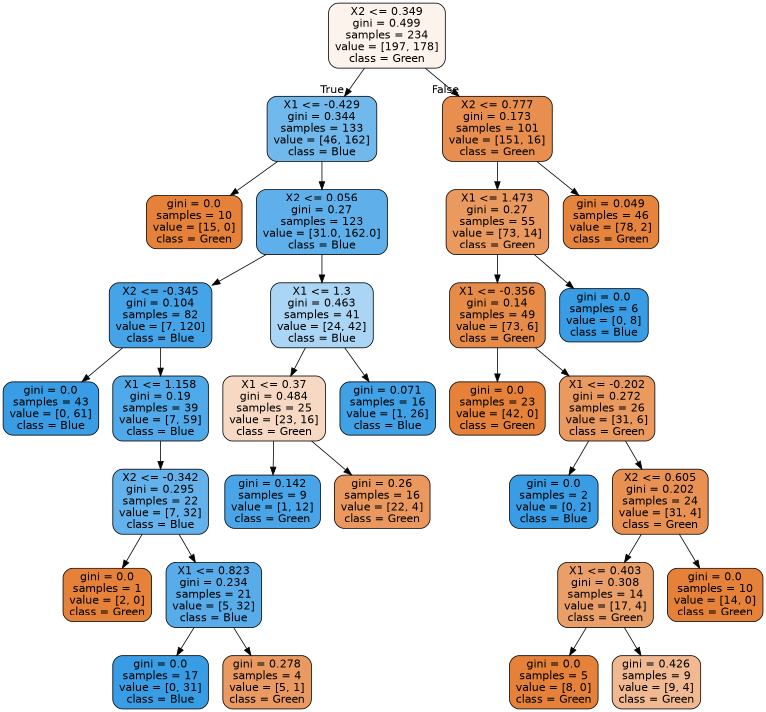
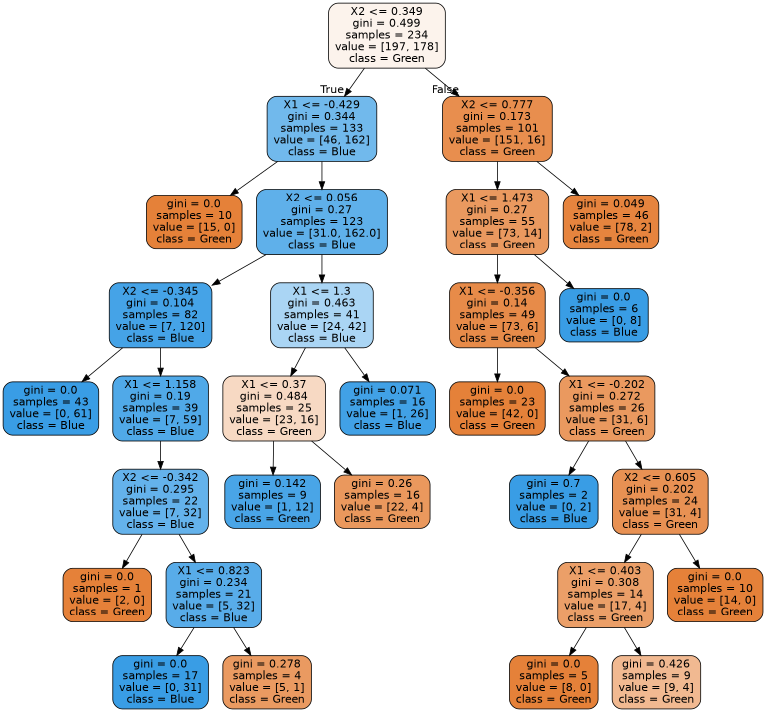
node "gini = 0.0 samples = 2 value = [0, 2] class = Blue": label "gini = 0.0 samples = 2 value = [0, 2] class = Blue" -> "gini = 0.7 samples = 2 value = [0, 2] class = Blue"
